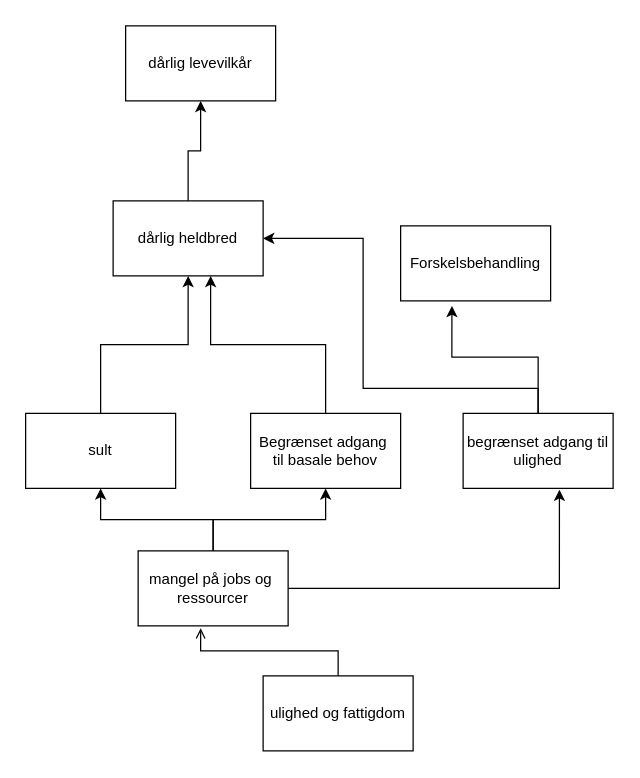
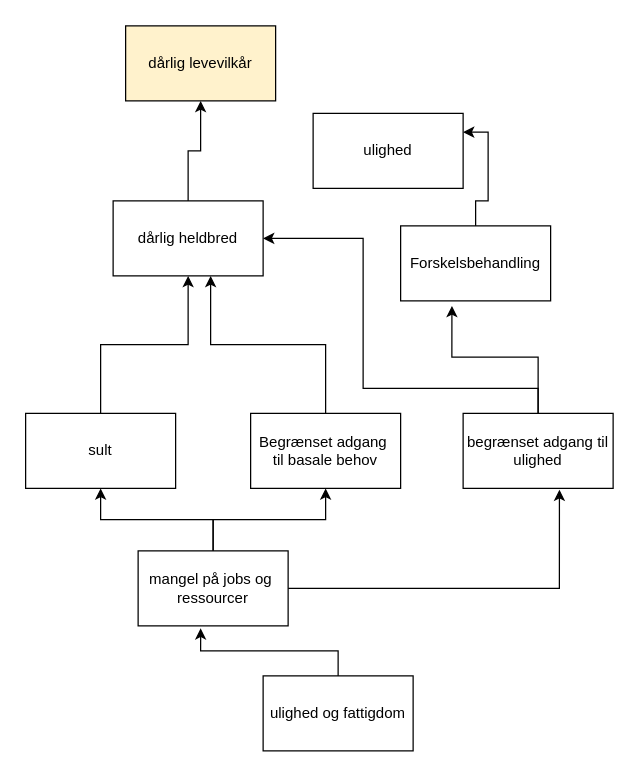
node "dårlig levevilkår": fillcolor #ffffff -> #fff2cc
node "ulighed": added
edge "Forskelsbehandling" -> "ulighed": added
edge "ulighed og fattigdom" -> "mangel på jobs og ressourcer": arrowhead open -> classic
